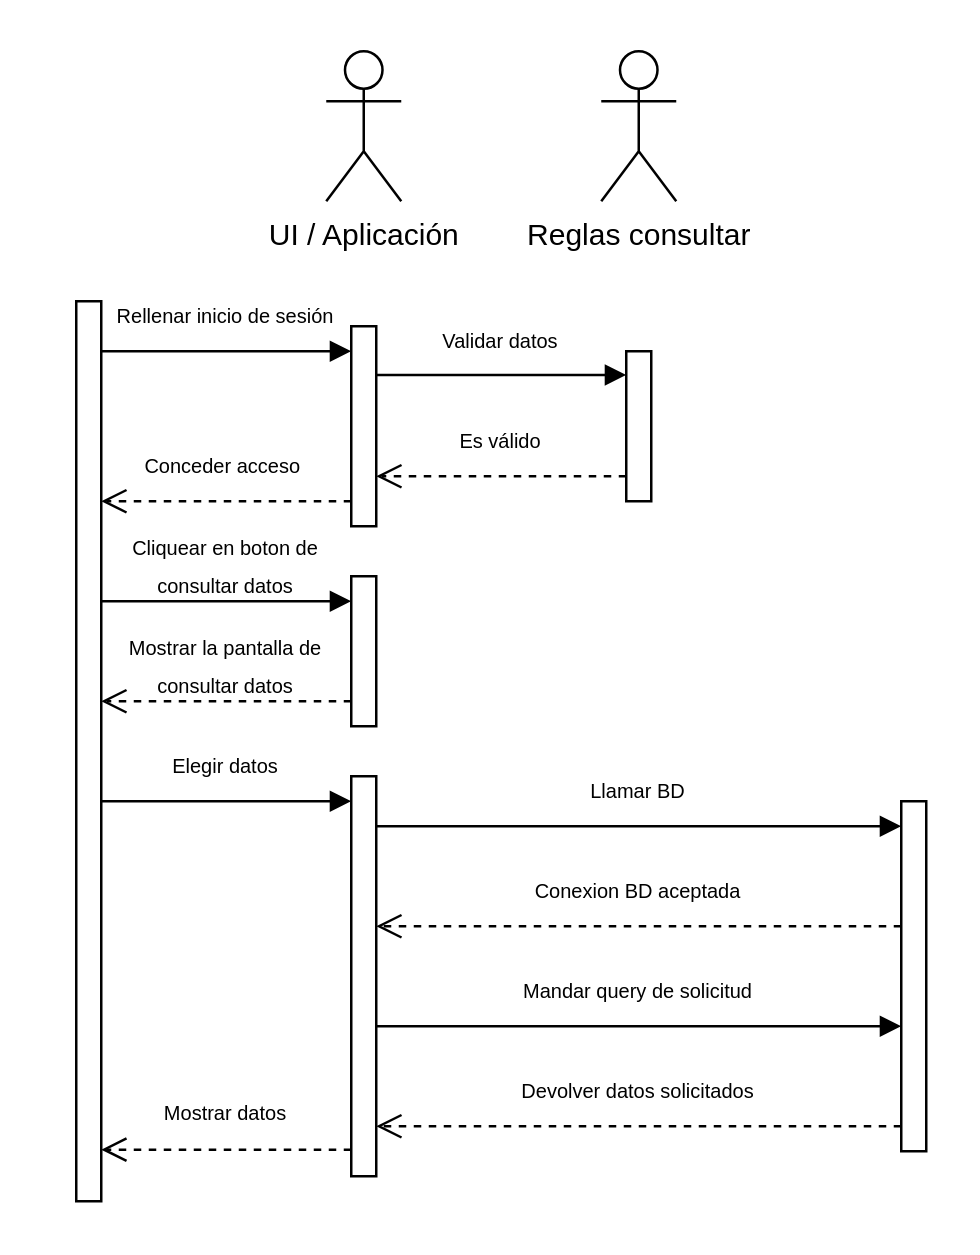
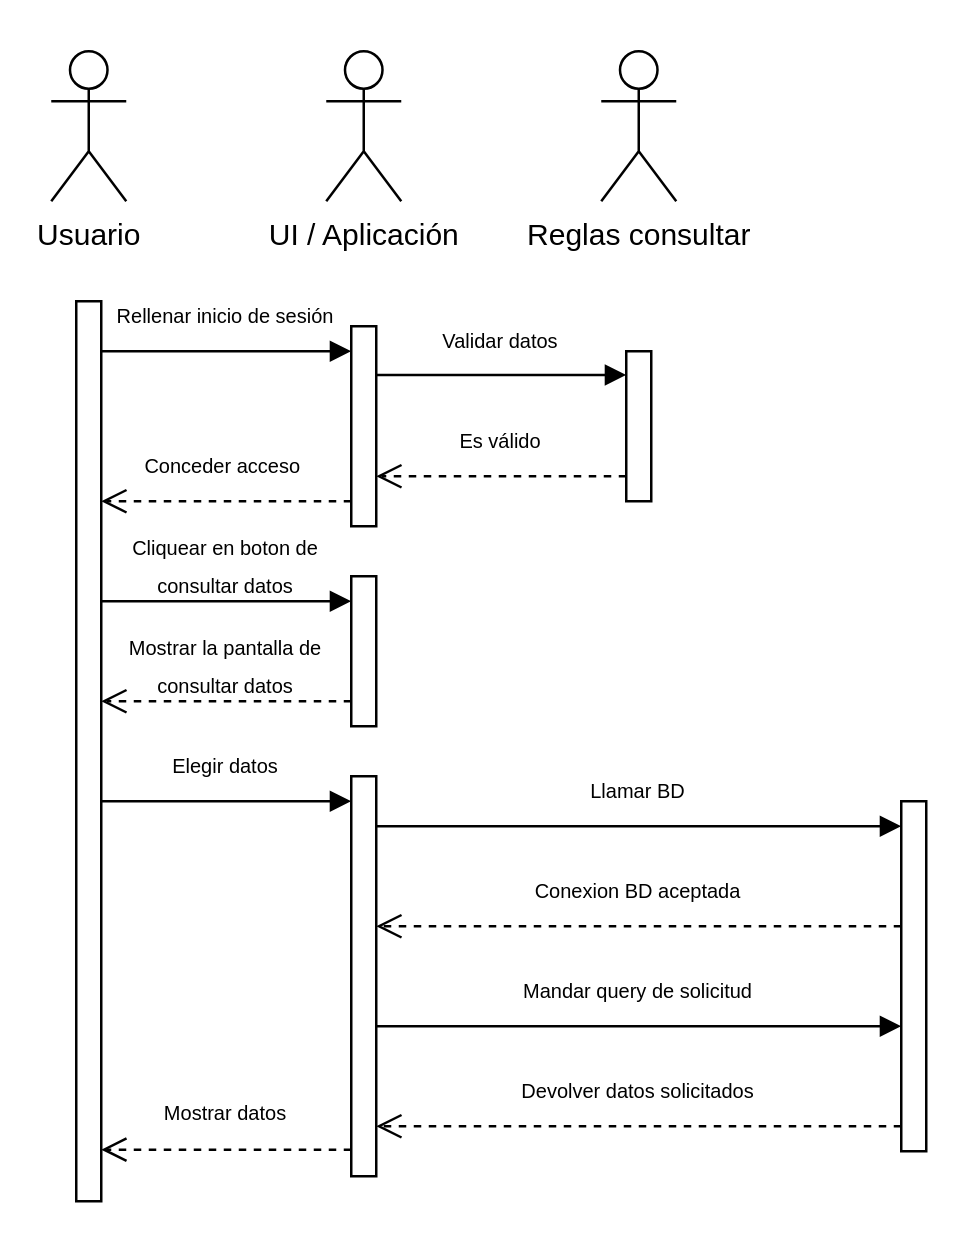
node "Usuario": added
